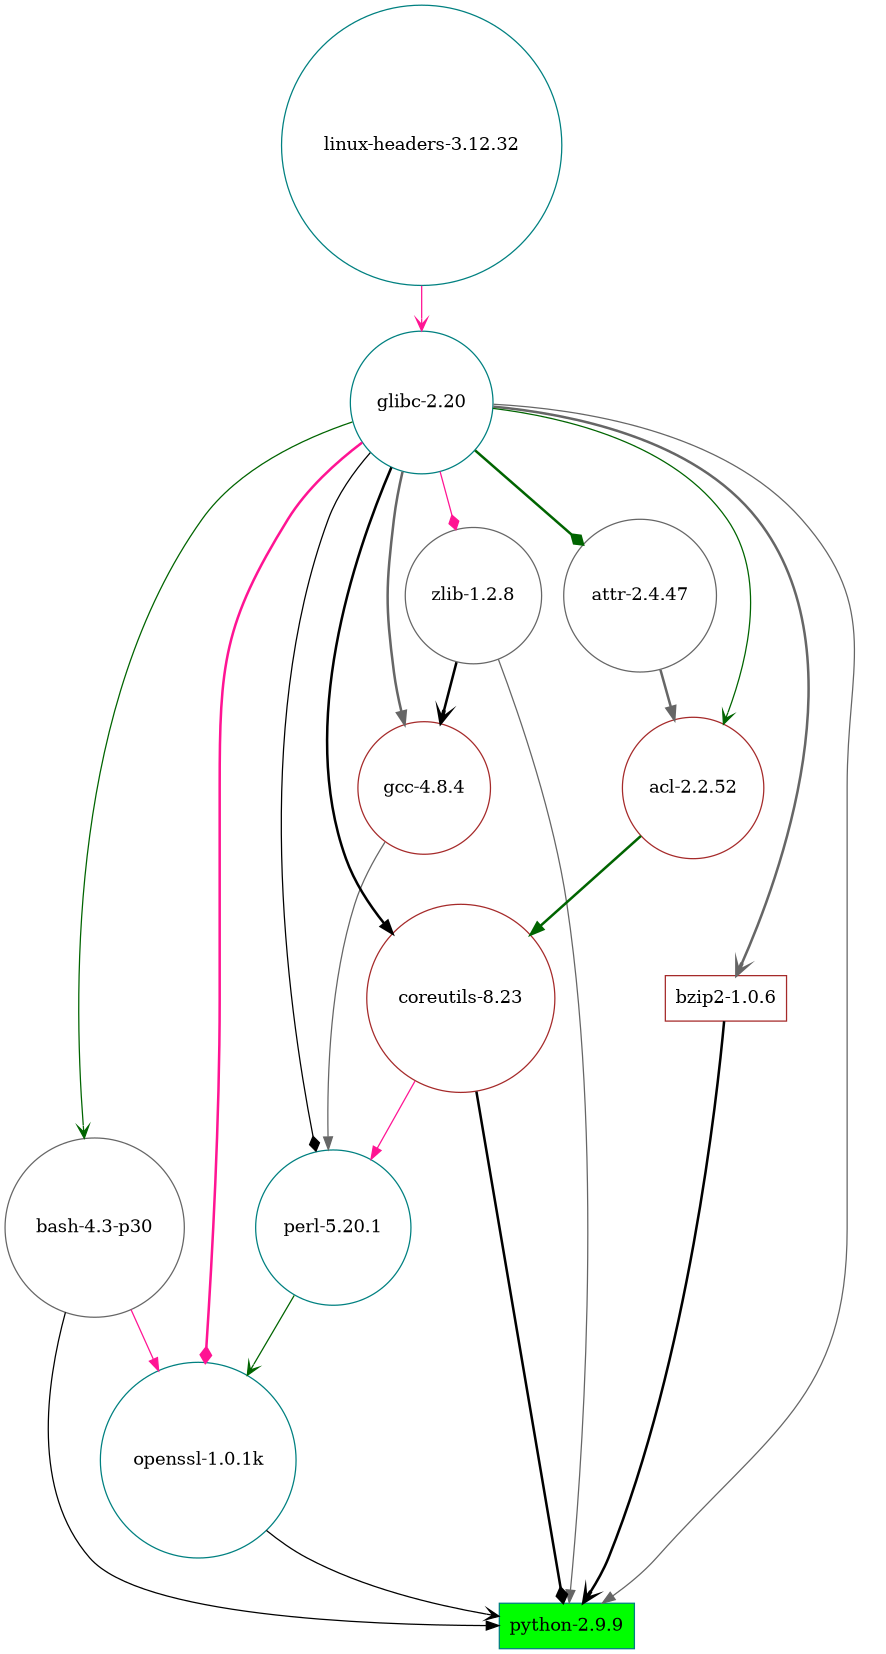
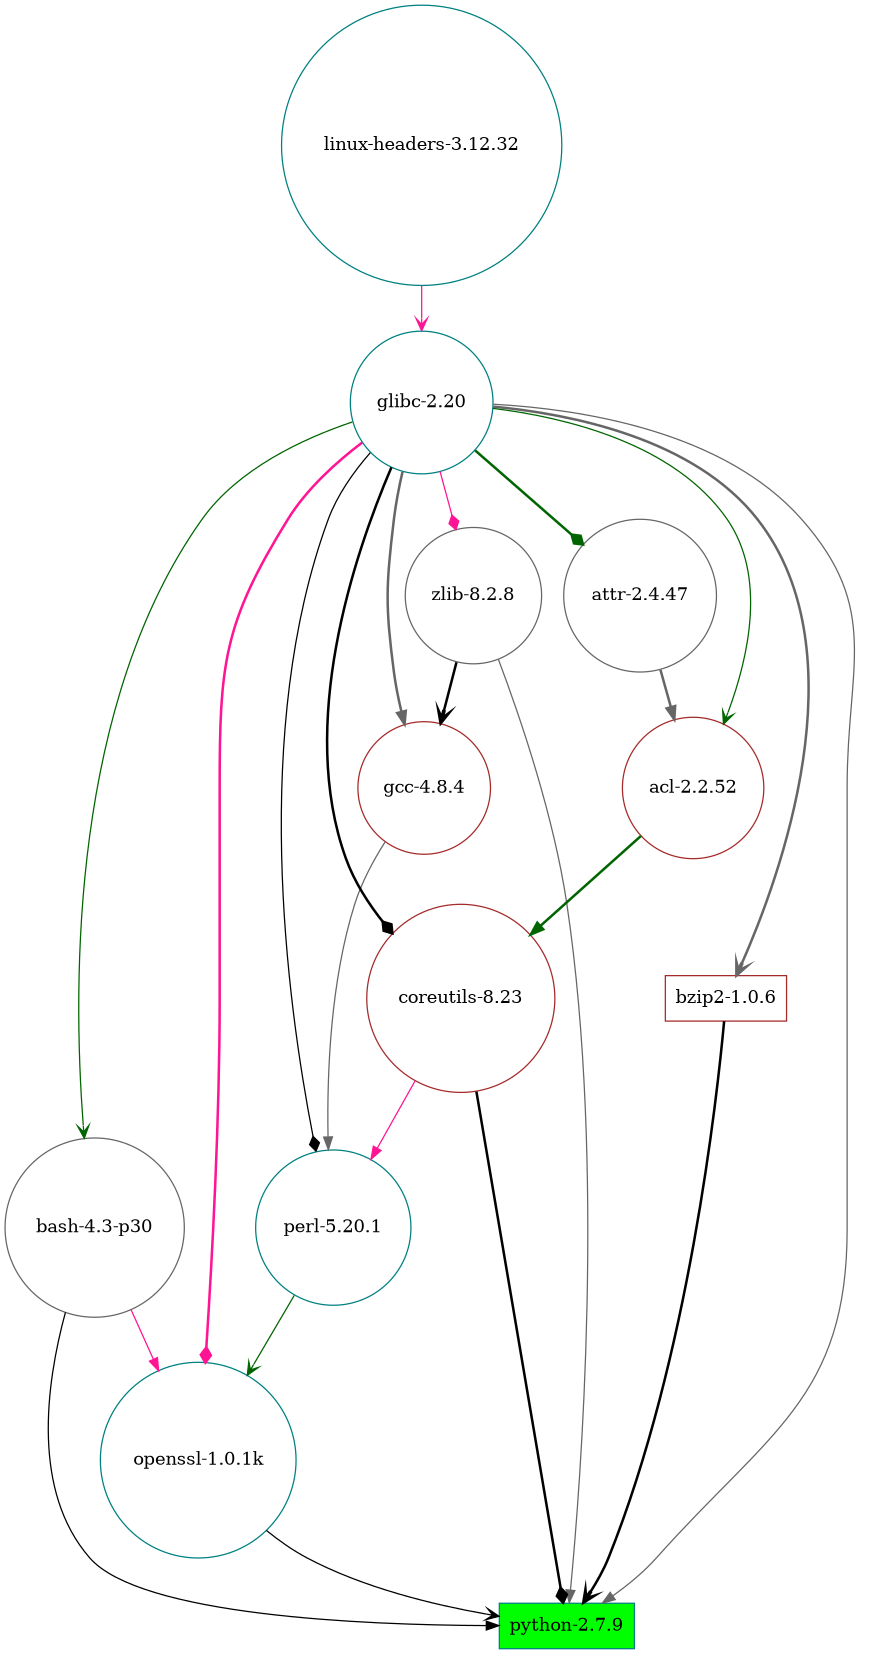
node "zlib-1.2.8": label "zlib-1.2.8" -> "zlib-8.2.8"
edge "glibc-2.20" -> "coreutils-8.23": arrowhead normal -> diamond
node "python-2.9.9": label "python-2.9.9" -> "python-2.7.9"
